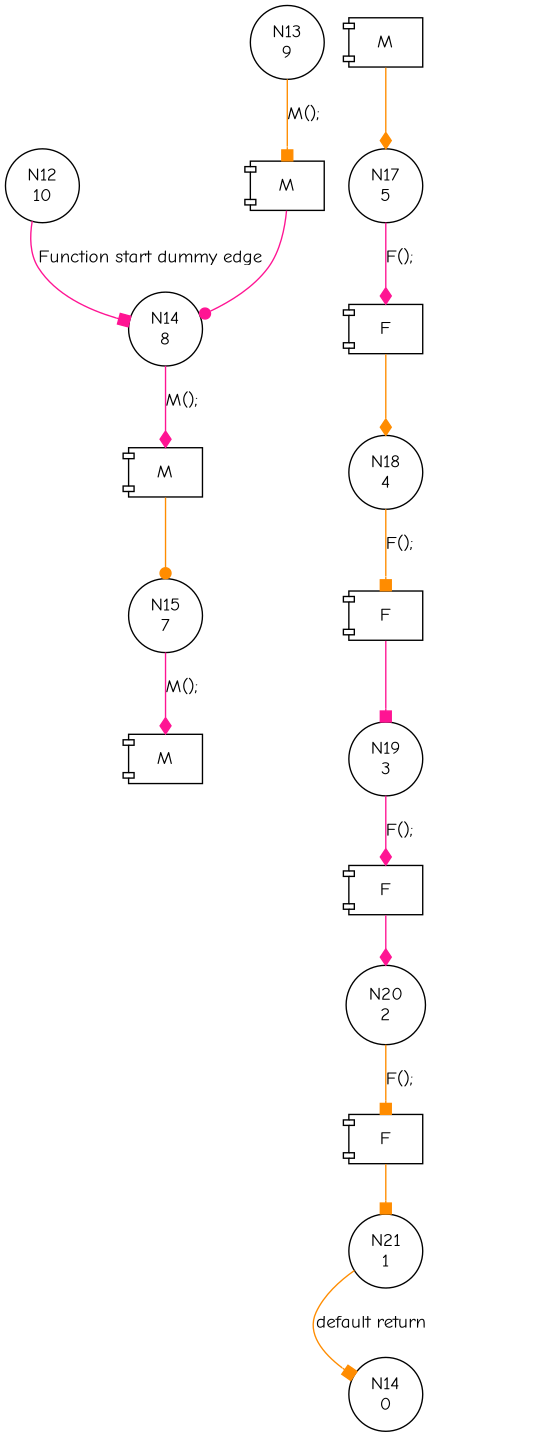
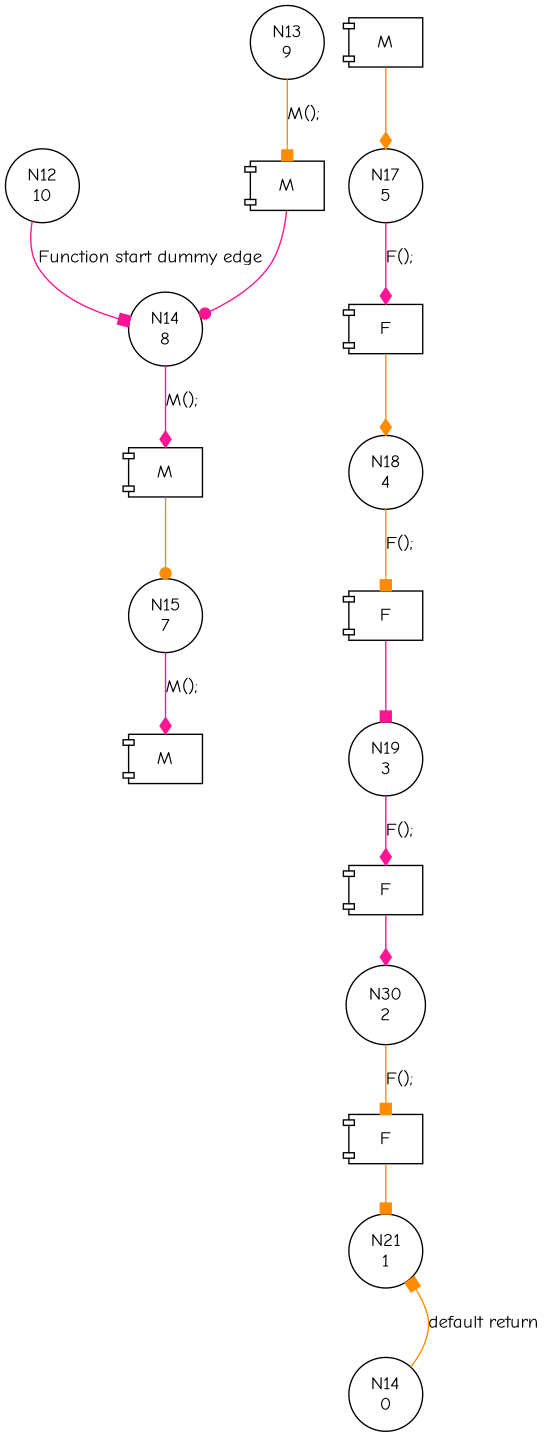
node "N20 2": label "N20 2" -> "N30 2"
edge "N21 1" -> "N14 0": reversed
